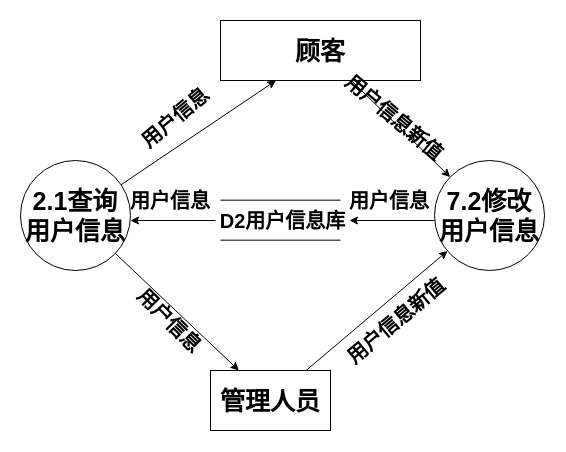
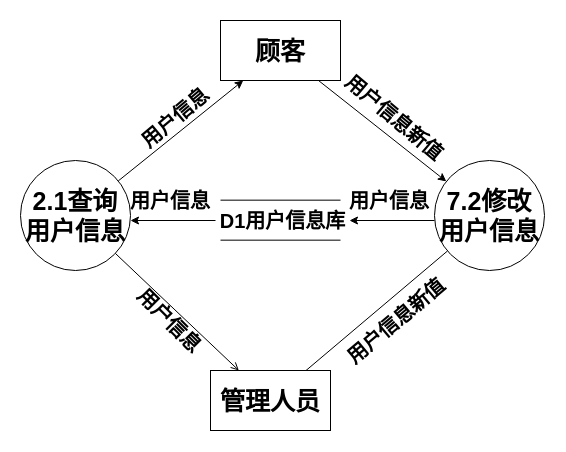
node "顾客": size 200x60 -> 120x60
node "D2用户信息库": label "D2用户信息库" -> "D1用户信息库"
edge "管理人员" -> "7.2修改用户信息": arrowhead classic -> none
edge "2.1查询用户信息" -> "管理人员": arrowhead classic -> open
